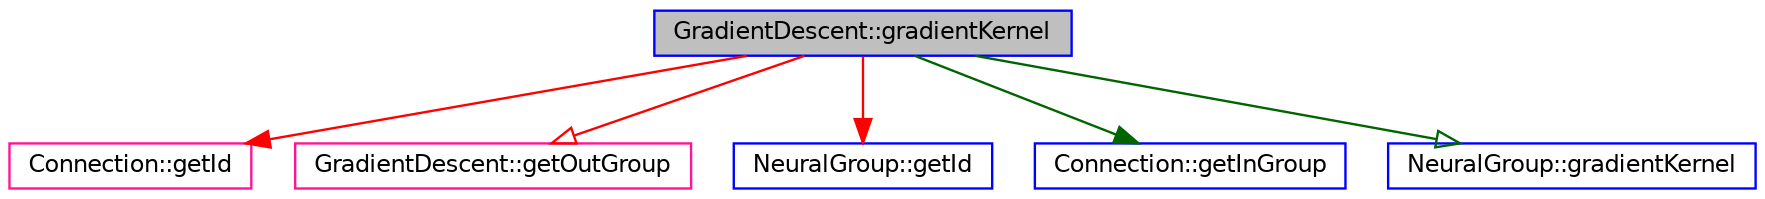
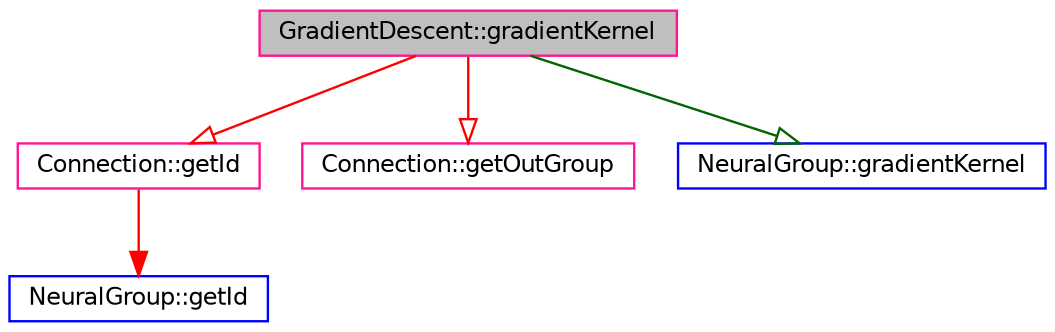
node "GradientDescent::gradientKernel": color blue -> deeppink
edge "GradientDescent::gradientKernel" -> "NeuralGroup::getId": now "Connection::getId" -> "NeuralGroup::getId"
edge "GradientDescent::gradientKernel" -> "Connection::getId": arrowhead normal -> onormal
node "GradientDescent::getOutGroup": label "GradientDescent::getOutGroup" -> "Connection::getOutGroup"
node "Connection::getInGroup": removed
